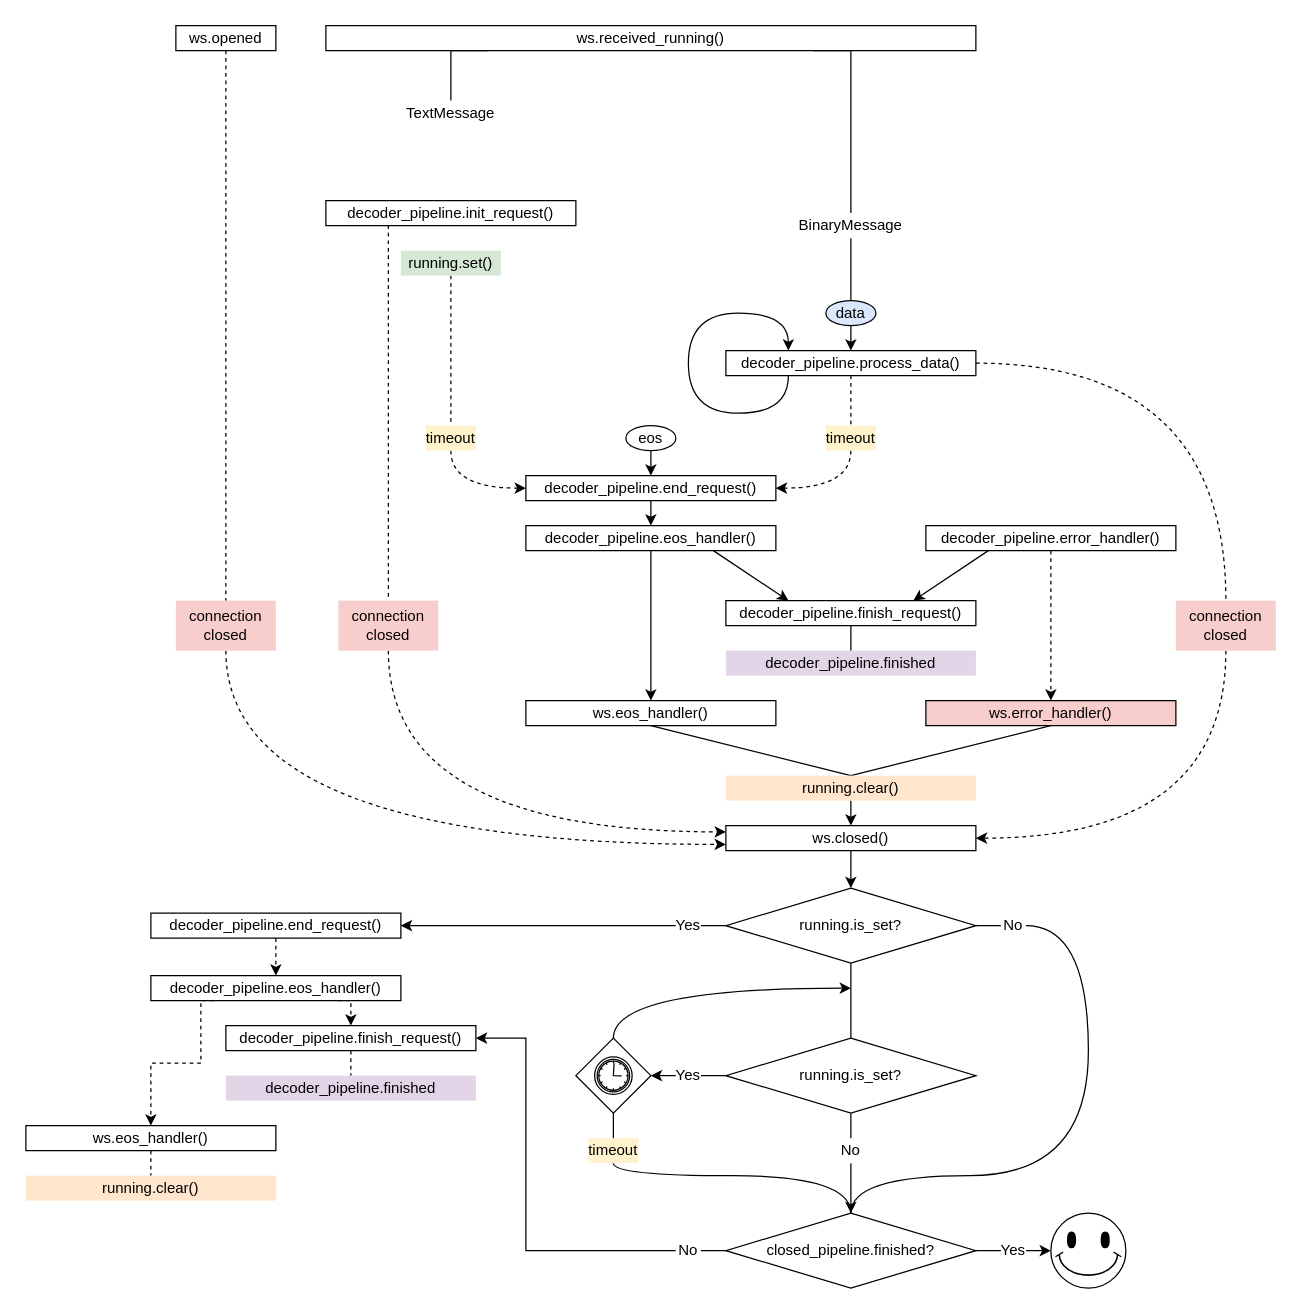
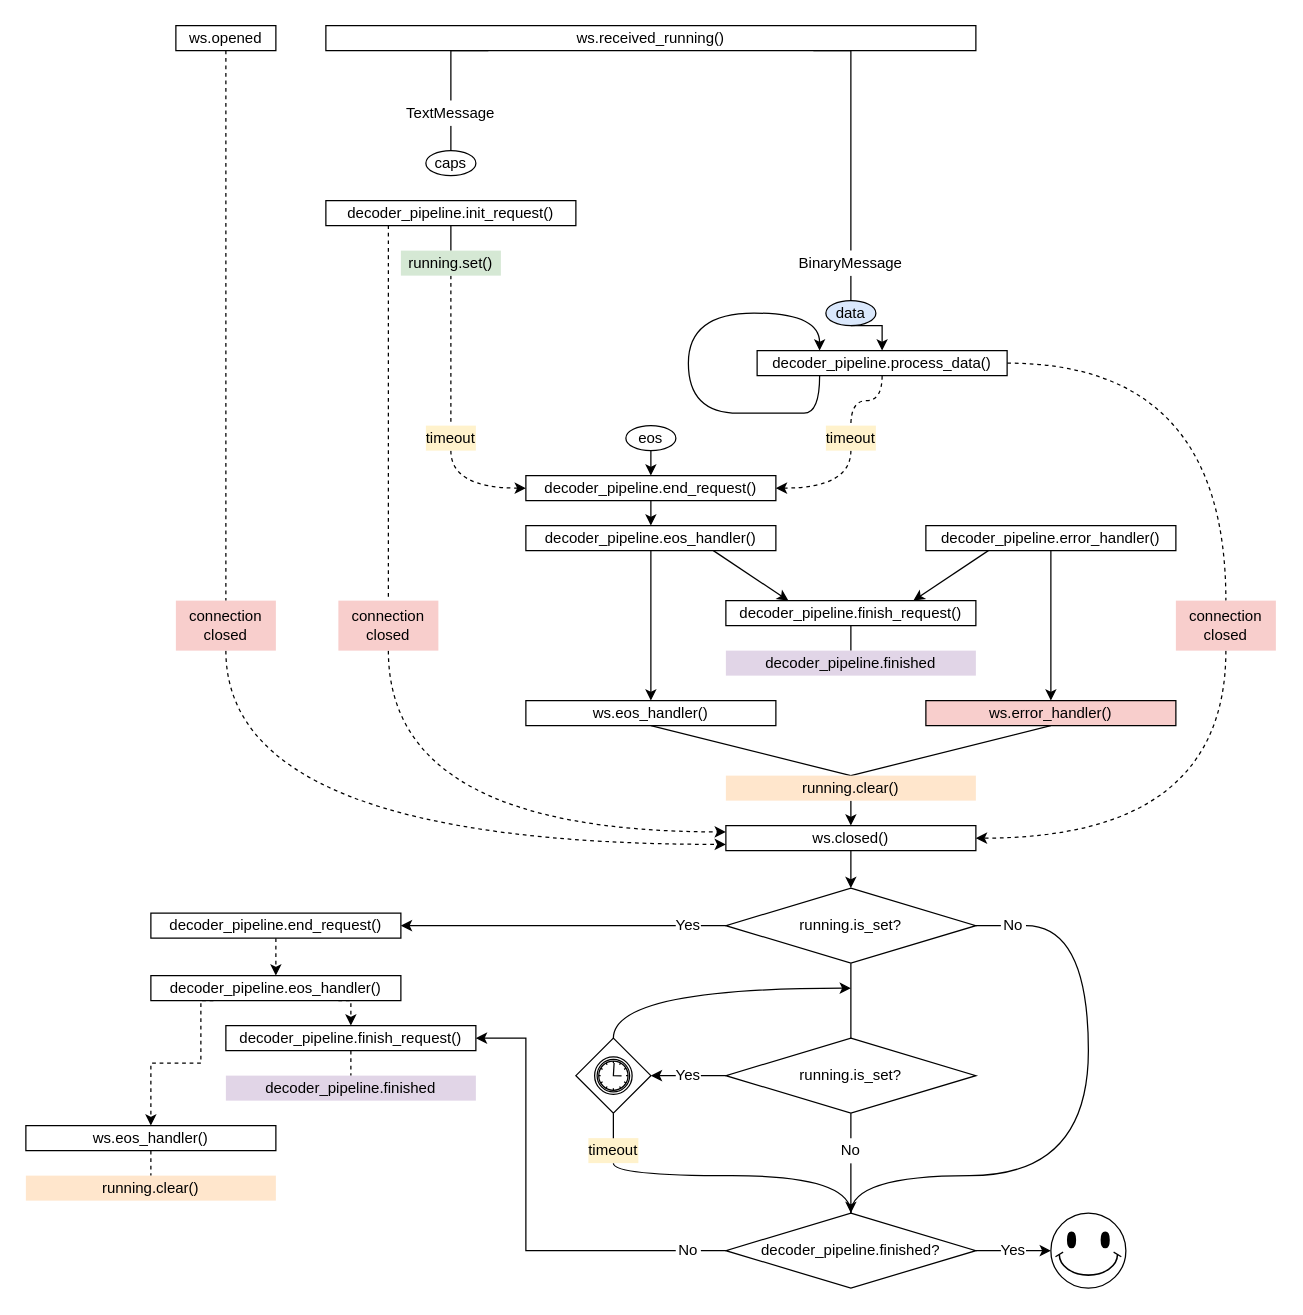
edge "TextMessage" -- "caps": added
node "caps": added
node "BinaryMessage": moved (851, 226) -> (851, 263)
edge "decoder_pipeline.init_request()" -- "running.set()": added
node "decoder_pipeline.process_data()": moved (851, 363) -> (882, 363)
edge "decoder_pipeline.error_handler()" -> "ws.error_handler()": style dashed -> solid
node "closed_pipeline.finished?": label "closed_pipeline.finished?" -> "decoder_pipeline.finished?"
